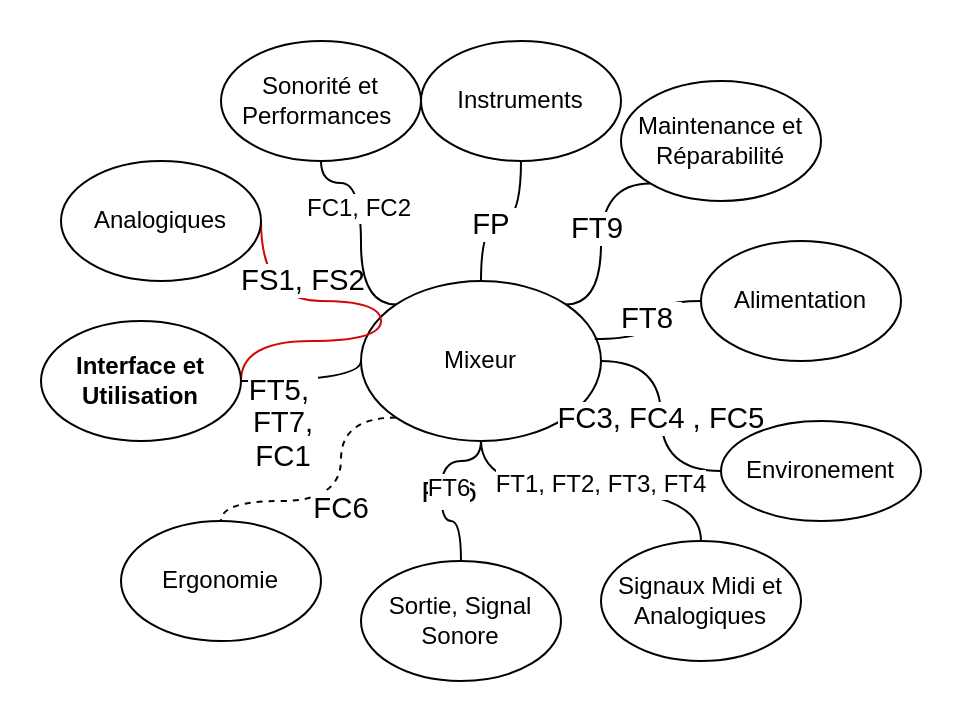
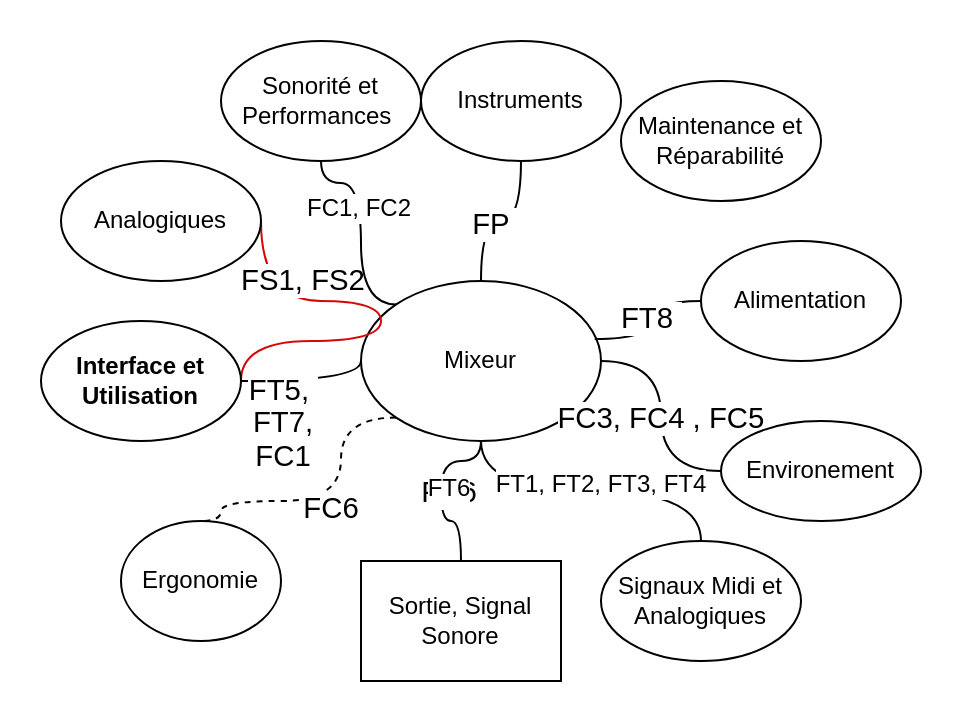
edge "Maintenance et Réparabilité" -- "Mixeur": removed, label "FT9"
node "Ergonomie": size 200x120 -> 160x120
node "Sortie, Signal Sonore": shape ellipse -> rectangle
